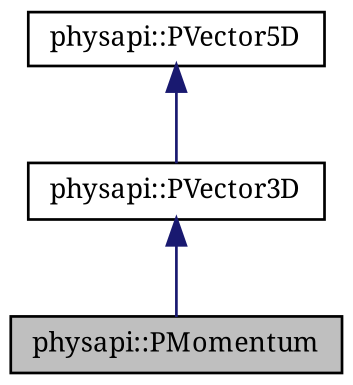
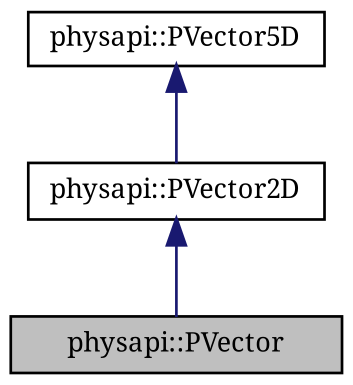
node "physapi::PVector3D": label "physapi::PVector3D" -> "physapi::PVector2D"
node "physapi::PMomentum": label "physapi::PMomentum" -> "physapi::PVector"
